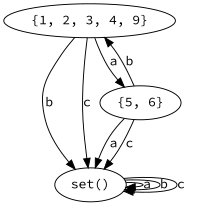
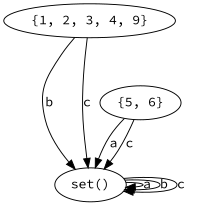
edge "{1, 2, 3, 4, 9}" -> "{5, 6}": removed, label "a"
edge "{5, 6}" -> "{1, 2, 3, 4, 9}": removed, label "b"
